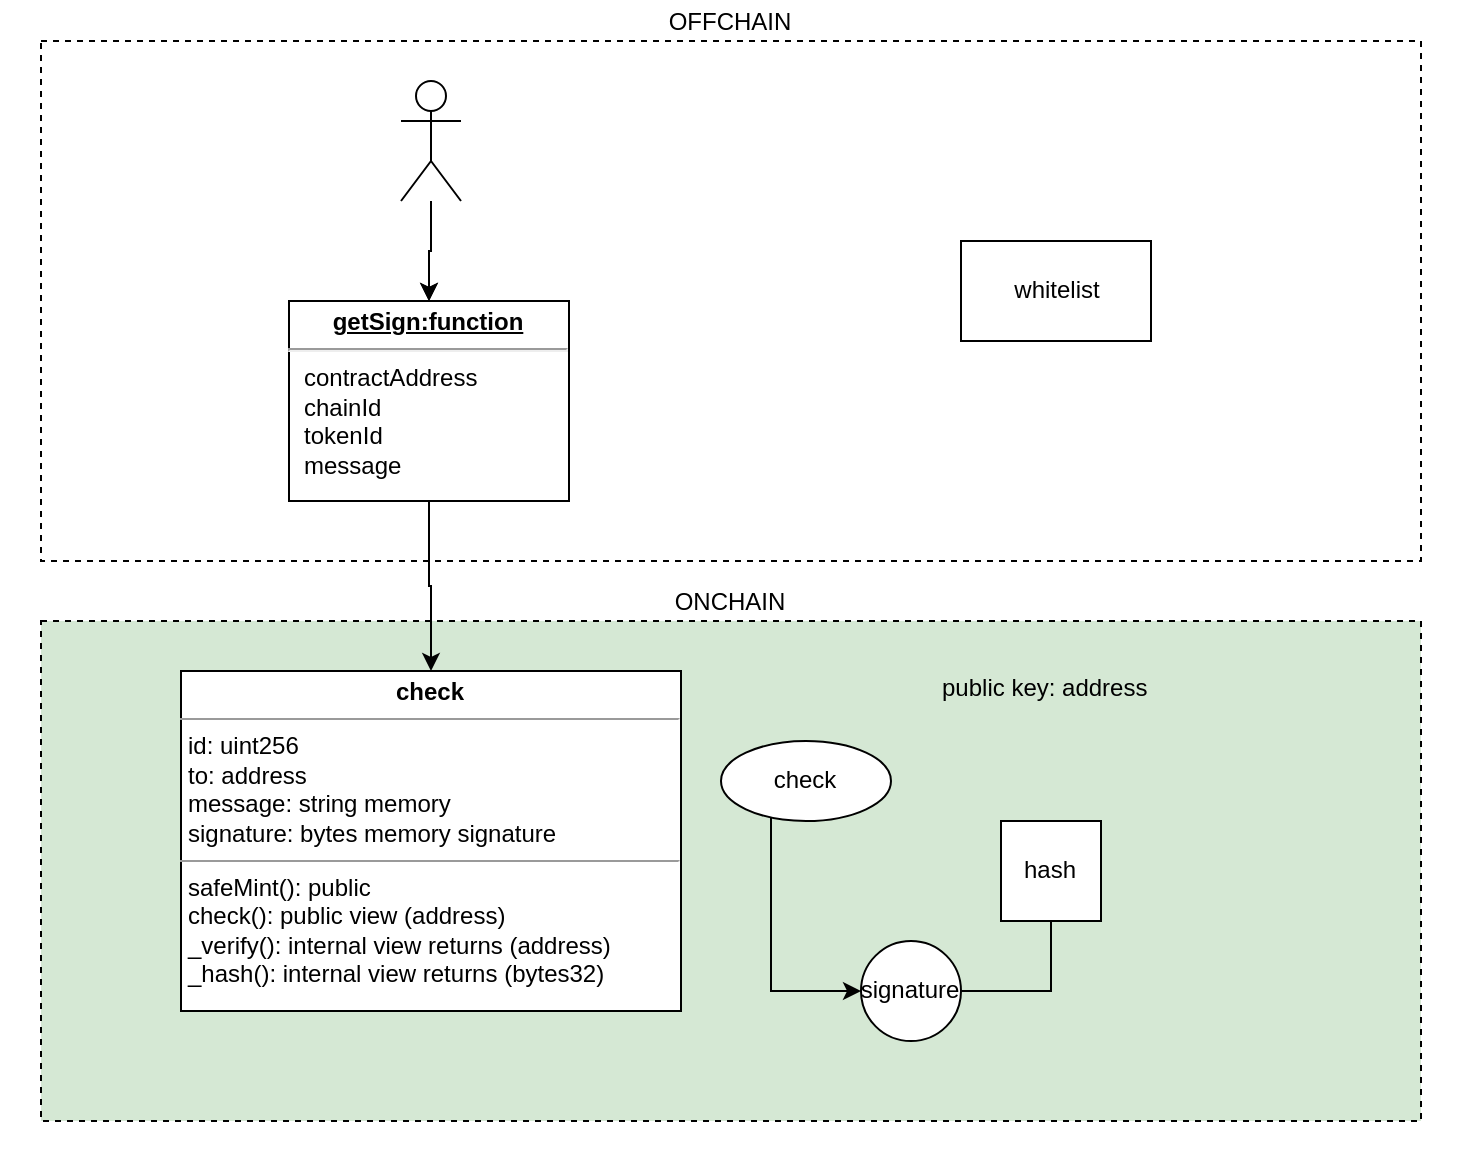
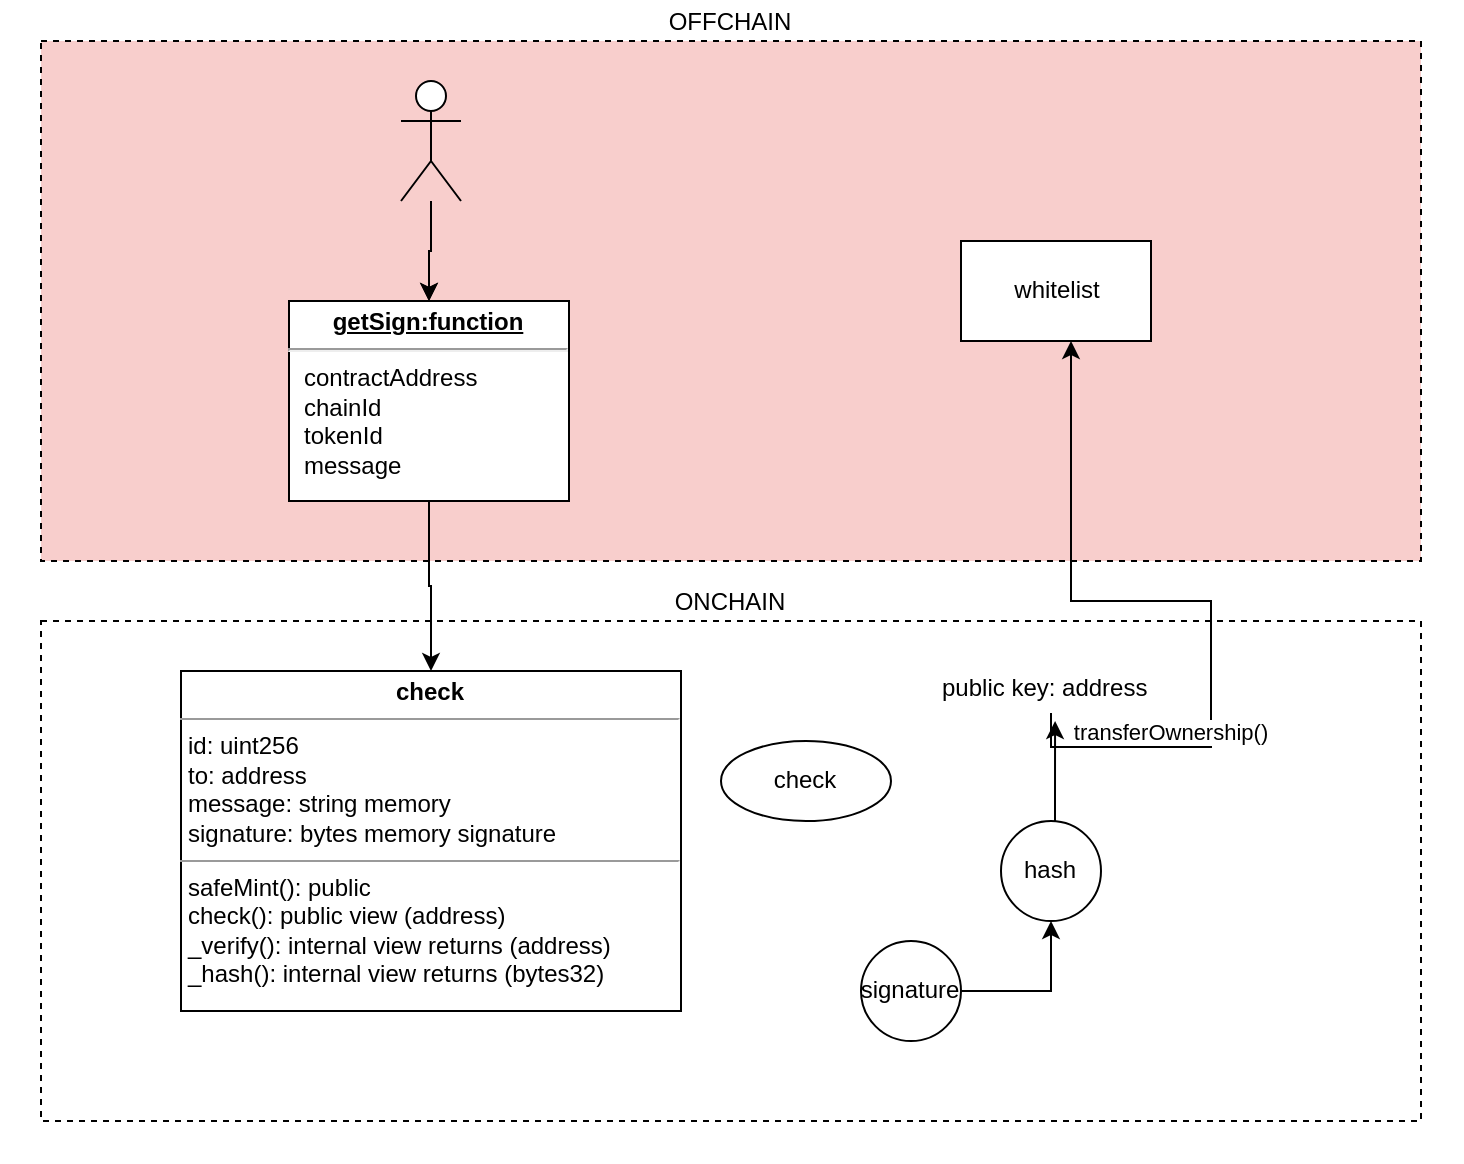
node "OFFCHAIN": fillcolor #ffffff -> #f8cecc
edge "public key: address" -> "whitelist": added, label "transferOwnership()"
edge "hash" -> "public key: address": added
node "ONCHAIN": fillcolor #d5e8d4 -> #ffffff
node "hash": shape rectangle -> ellipse
edge "hash" -- "signature": arrowhead none -> classic
edge "check" -> "signature": removed
